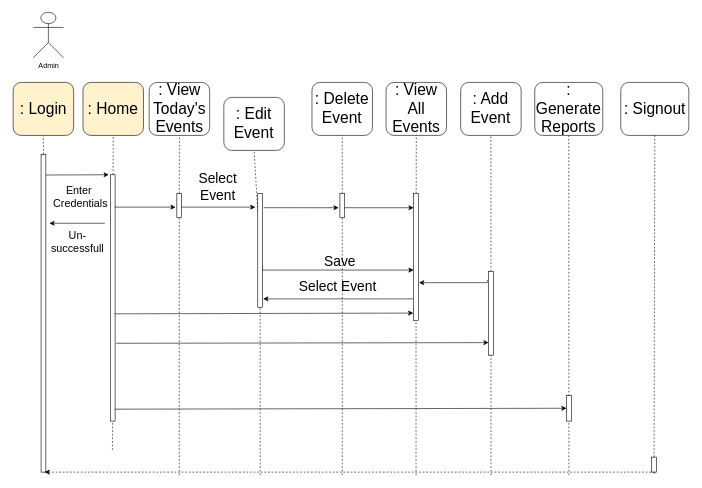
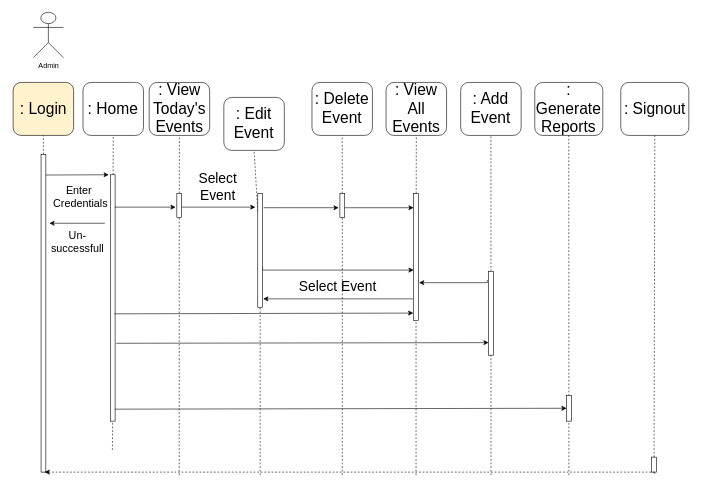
node ": Home": fillcolor #fff2cc -> #ffffff
node "Save": removed
